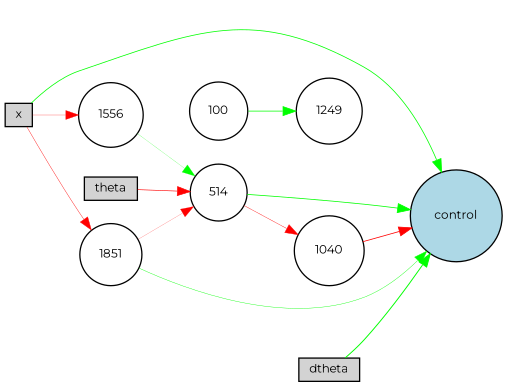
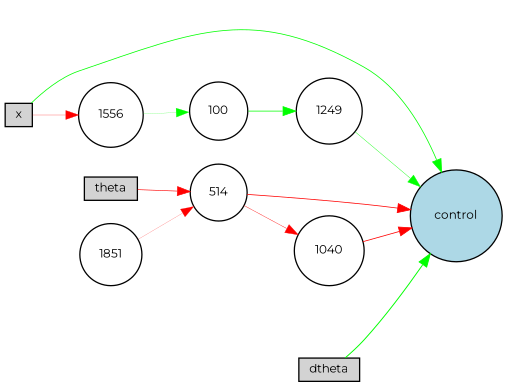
edge "1556" -> "514": now "1556" -> "100"
edge "x" -> "1851": removed
edge "514" -> "control": color green -> red
edge "1851" -> "control": now "1249" -> "control"
